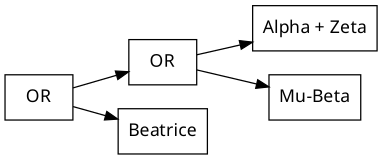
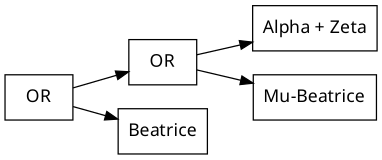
node "Mu-Beta": label "Mu-Beta" -> "Mu-Beatrice"
